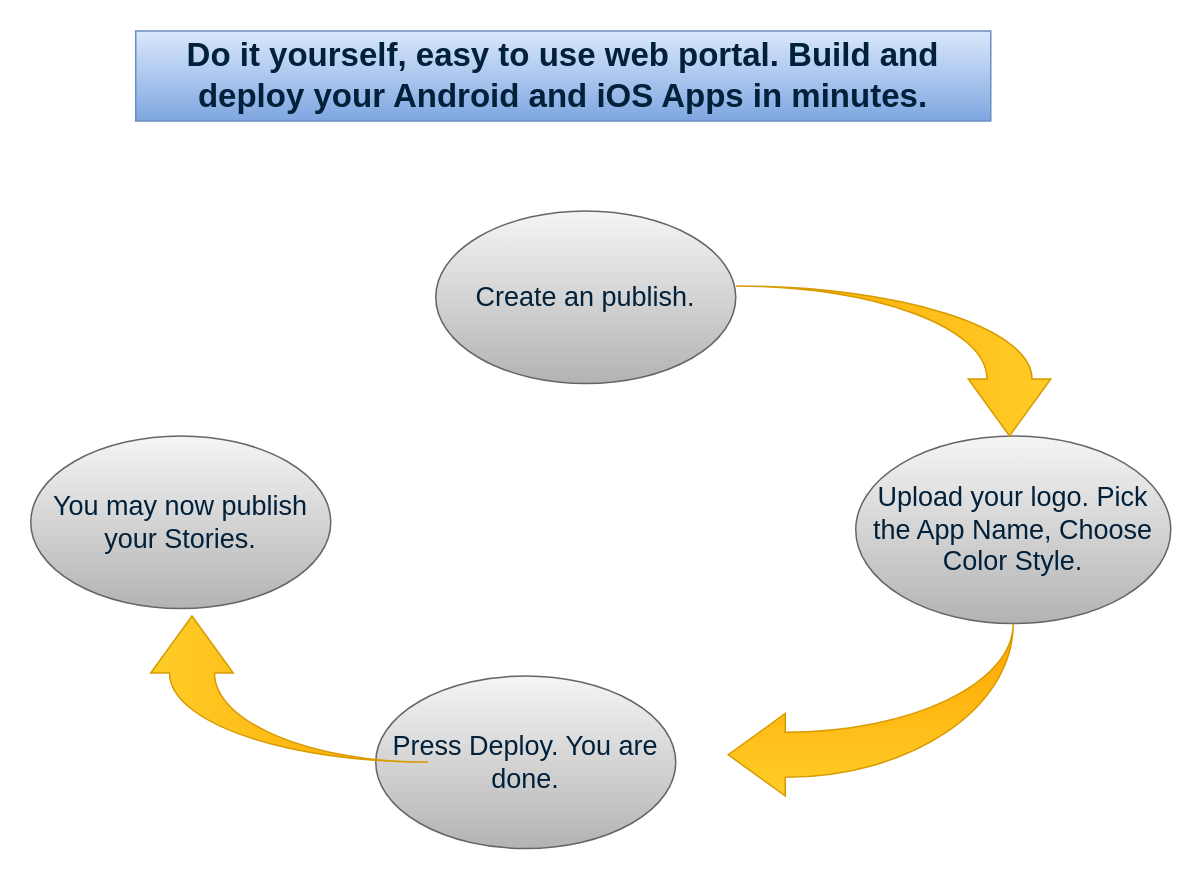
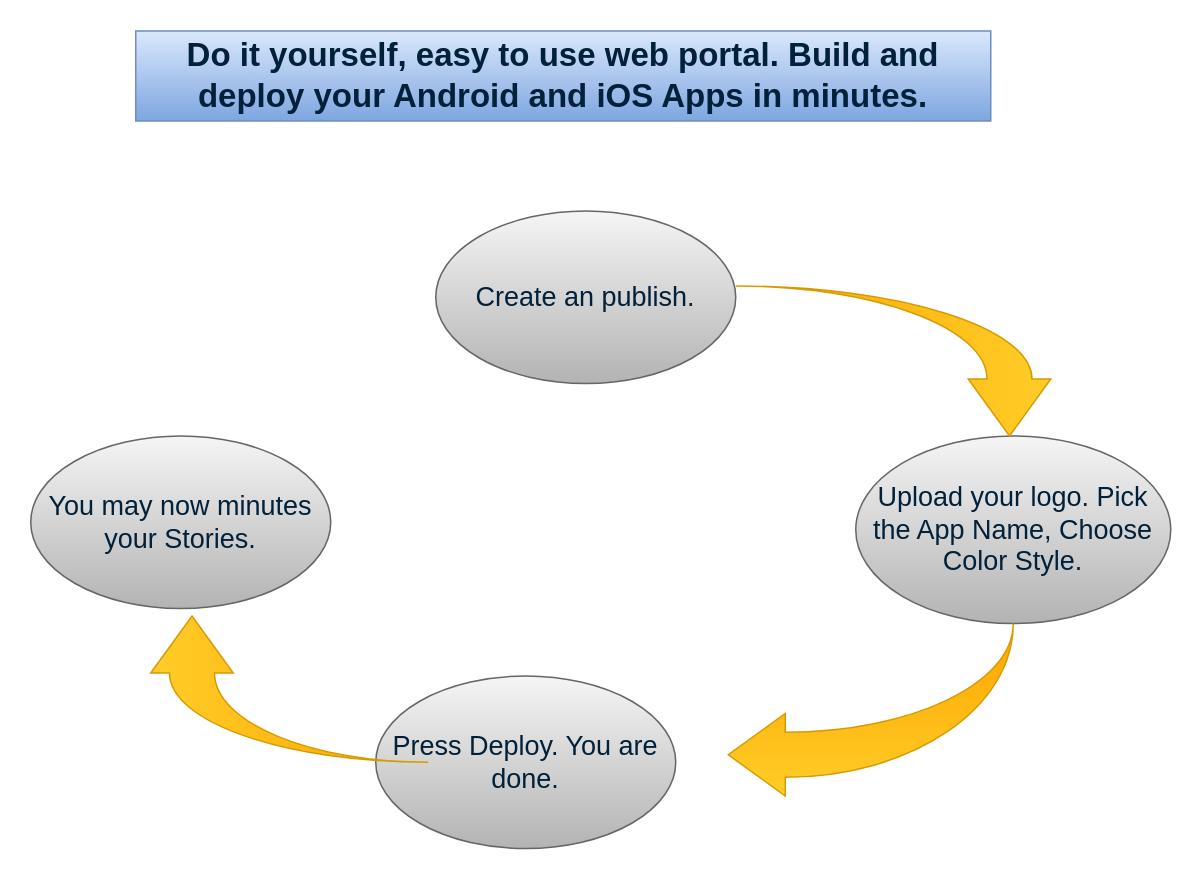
node "You may now publish your Stories.": label "You may now publish your Stories." -> "You may now minutes your Stories."
